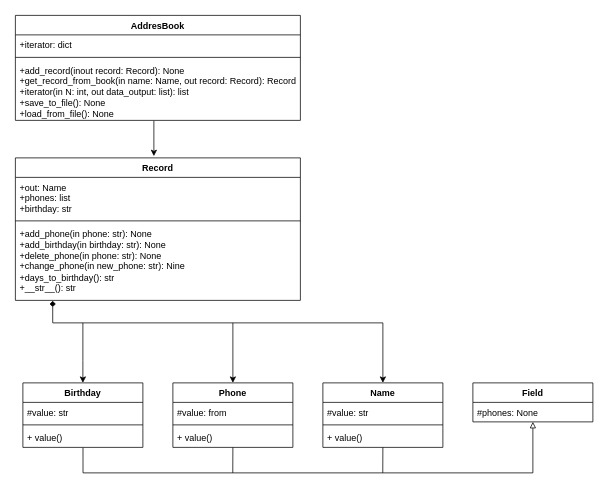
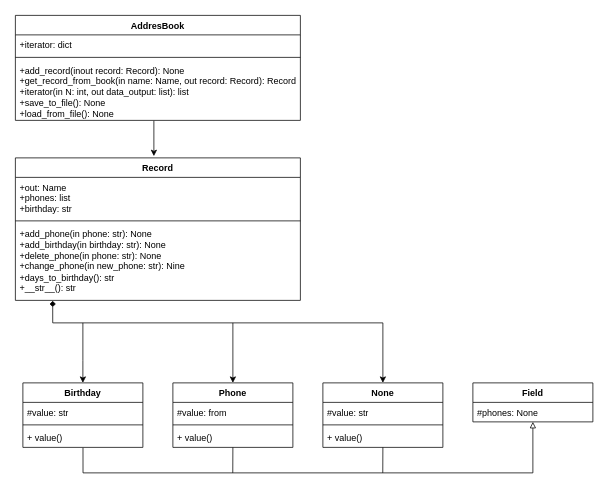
node "Name": label "Name" -> "None"
